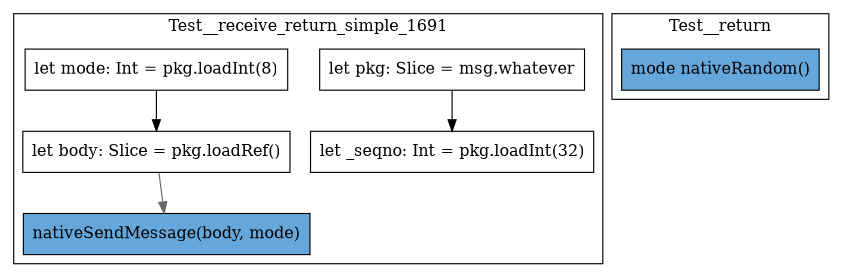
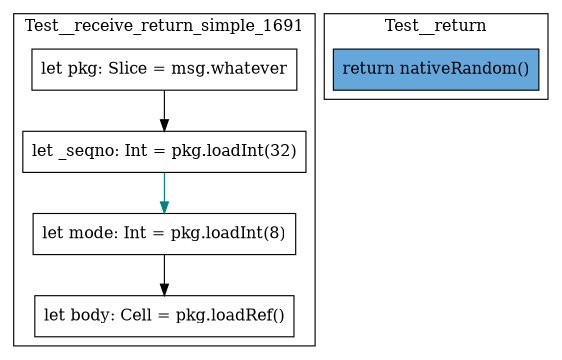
node "mode nativeRandom()": label "mode nativeRandom()" -> "return nativeRandom()"
node "let body: Slice = pkg.loadRef()": label "let body: Slice = pkg.loadRef()" -> "let body: Cell = pkg.loadRef()"
edge "let _seqno: Int = pkg.loadInt(32)" -> "let mode: Int = pkg.loadInt(8)": added
node "nativeSendMessage(body, mode)": removed
